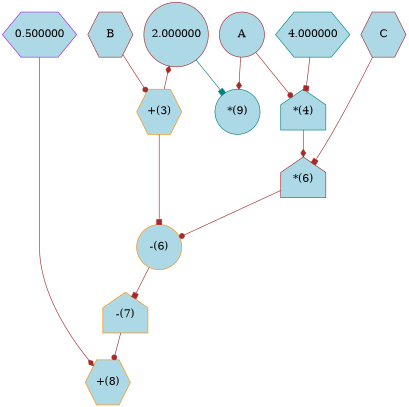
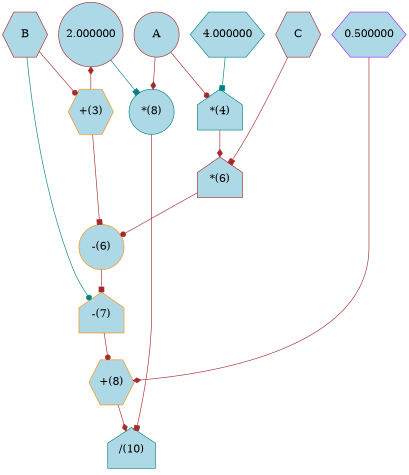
edge "4.000000" -> "*(4)": color brown -> teal
node "*(9)": label "*(9)" -> "*(8)"
edge "B" -> "-(7)": added
node "/(10)": added
